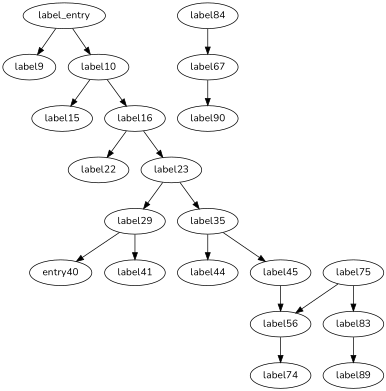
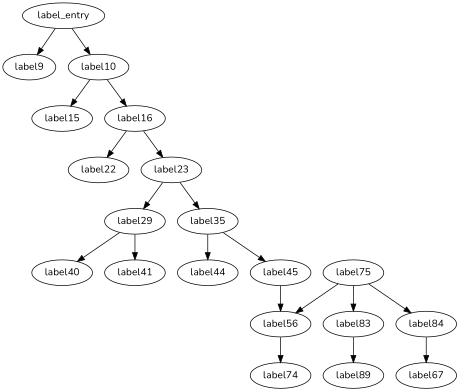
node "label90": removed
node "entry40": label "entry40" -> "label40"
edge "label75" -> "label84": added
